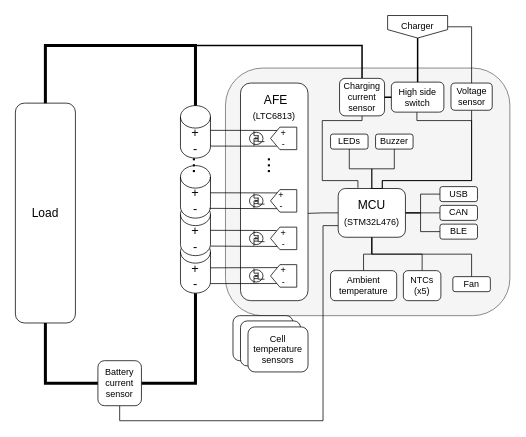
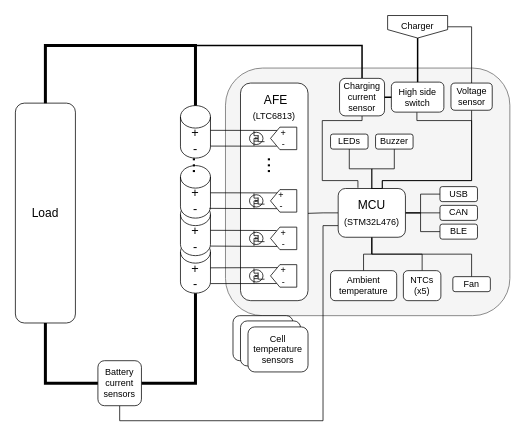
node "Battery current sensor": label "Battery current sensor" -> "Battery current sensors"
